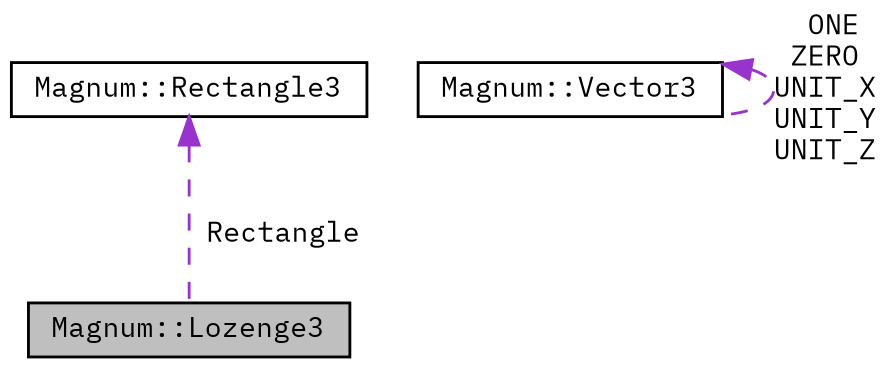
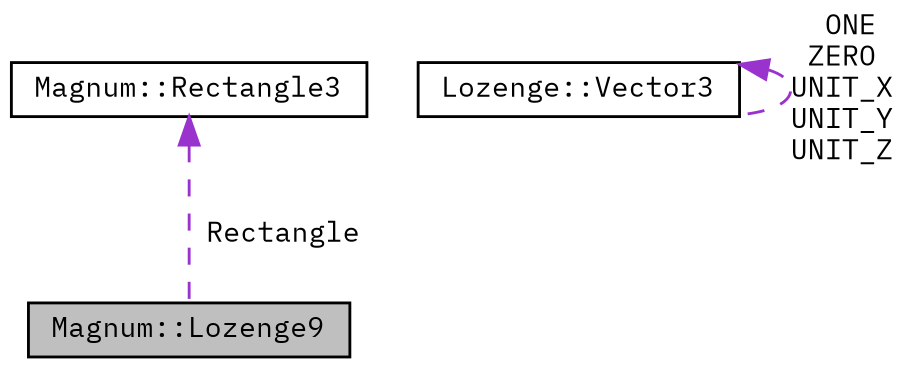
node "Magnum::Vector3": label "Magnum::Vector3" -> "Lozenge::Vector3"
node "Magnum::Lozenge3": label "Magnum::Lozenge3" -> "Magnum::Lozenge9"
